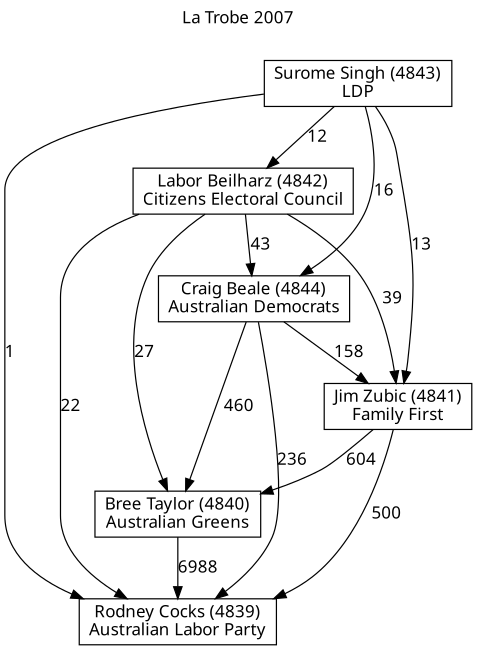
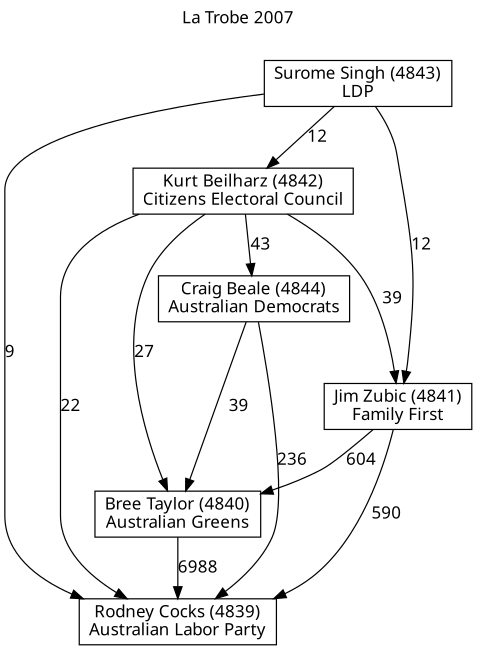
node "Labor Beilharz (4842) Citizens Electoral Council": label "Labor Beilharz (4842) Citizens Electoral Council" -> "Kurt Beilharz (4842) Citizens Electoral Council"
edge "Surome Singh (4843) LDP" -> "Craig Beale (4844) Australian Democrats": removed, label "16"
edge "Surome Singh (4843) LDP" -> "Jim Zubic (4841) Family First": label "13" -> "12"
edge "Craig Beale (4844) Australian Democrats" -> "Jim Zubic (4841) Family First": removed, label "158"
edge "Surome Singh (4843) LDP" -> "Rodney Cocks (4839) Australian Labor Party": label "1" -> "9"
edge "Craig Beale (4844) Australian Democrats" -> "Bree Taylor (4840) Australian Greens": label "460" -> "39"
edge "Jim Zubic (4841) Family First" -> "Rodney Cocks (4839) Australian Labor Party": label "500" -> "590"
